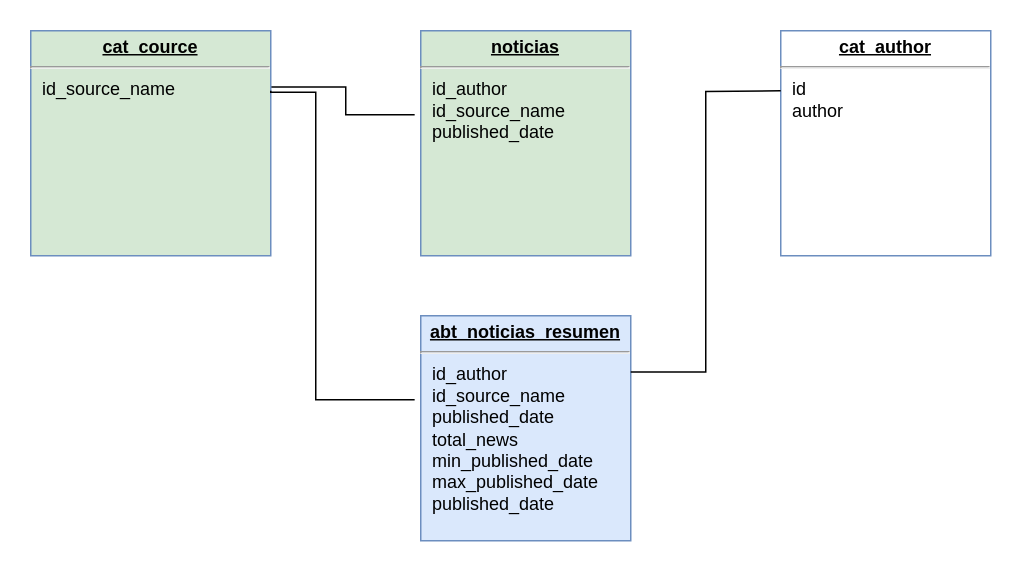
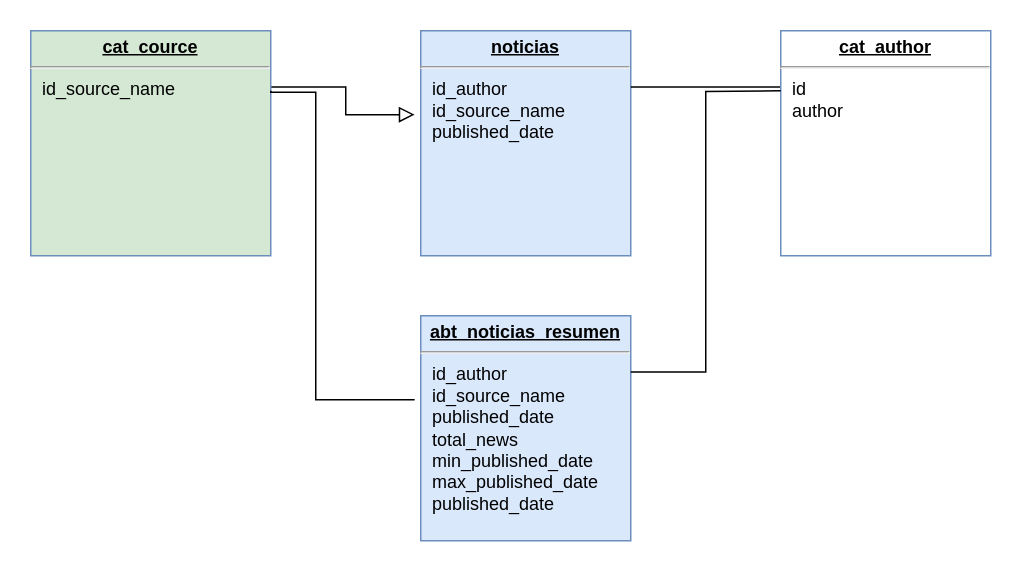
edge "noticias id_author id_source_name published_date" -- "cat_author id author": added
edge "cat_cource id_source_name" -- "noticias id_author id_source_name published_date": arrowhead none -> block
node "noticias id_author id_source_name published_date": fillcolor #d5e8d4 -> #dae8fc
